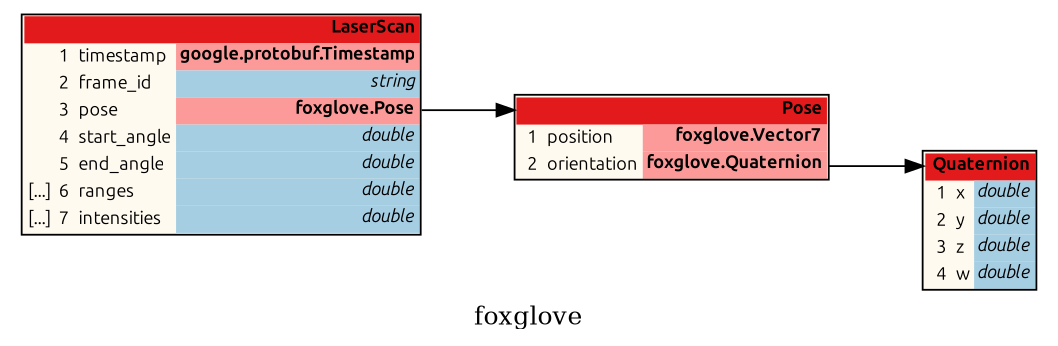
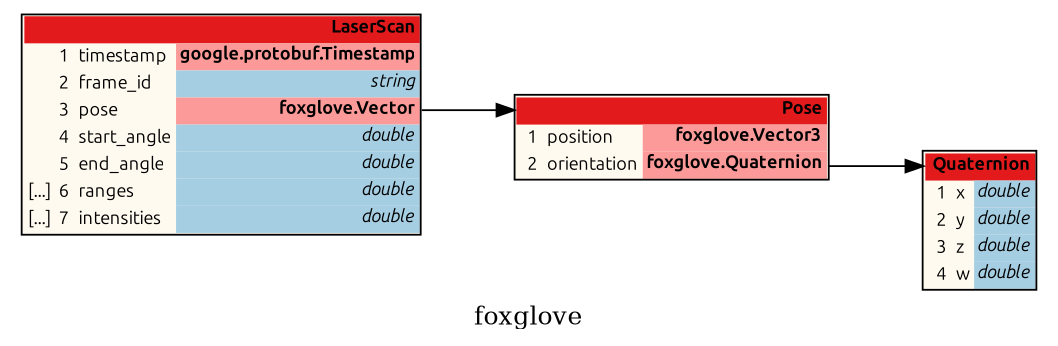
node "LaserScan": text "foxglove.Pose" -> "foxglove.Vector"
node "Pose": text "foxglove.Vector7" -> "foxglove.Vector3"
